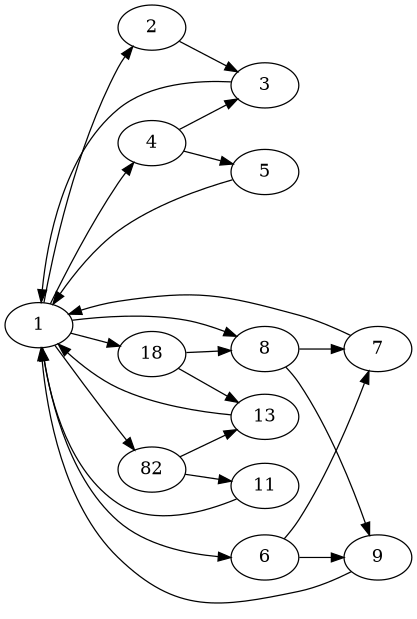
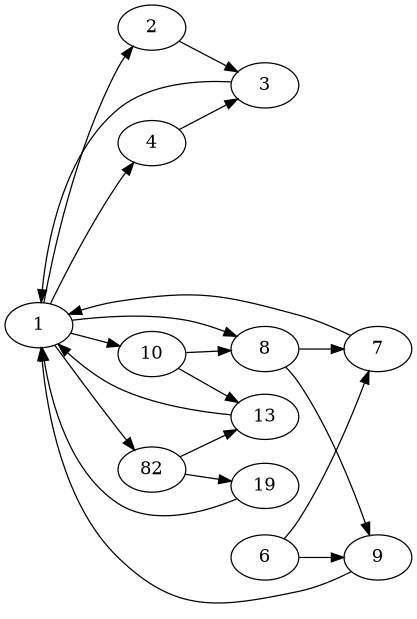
node "5": removed
node "18": label "18" -> "10"
node "11": label "11" -> "19"
edge "1" -> "6": removed
